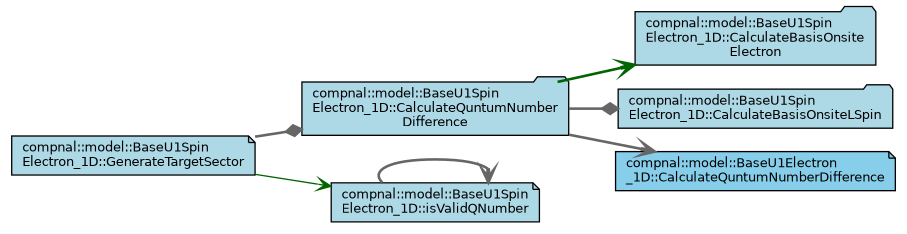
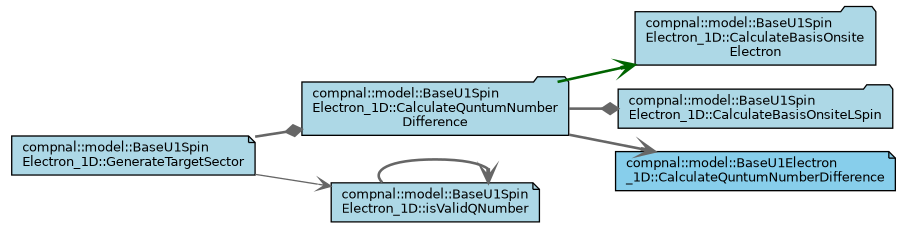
edge "compnal::model::BaseU1Spin Electron_1D::GenerateTargetSector" -> "compnal::model::BaseU1Spin Electron_1D::isValidQNumber": color darkgreen -> gray40
